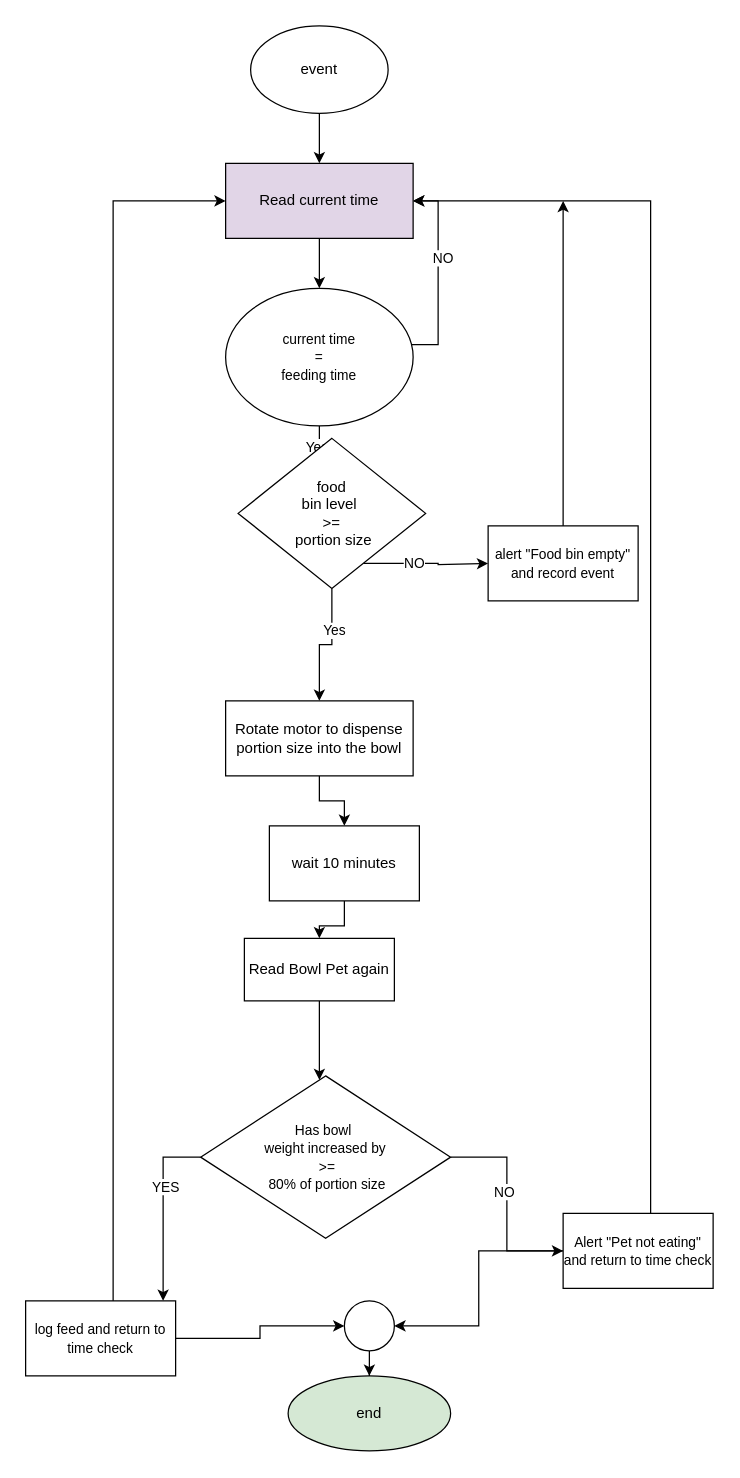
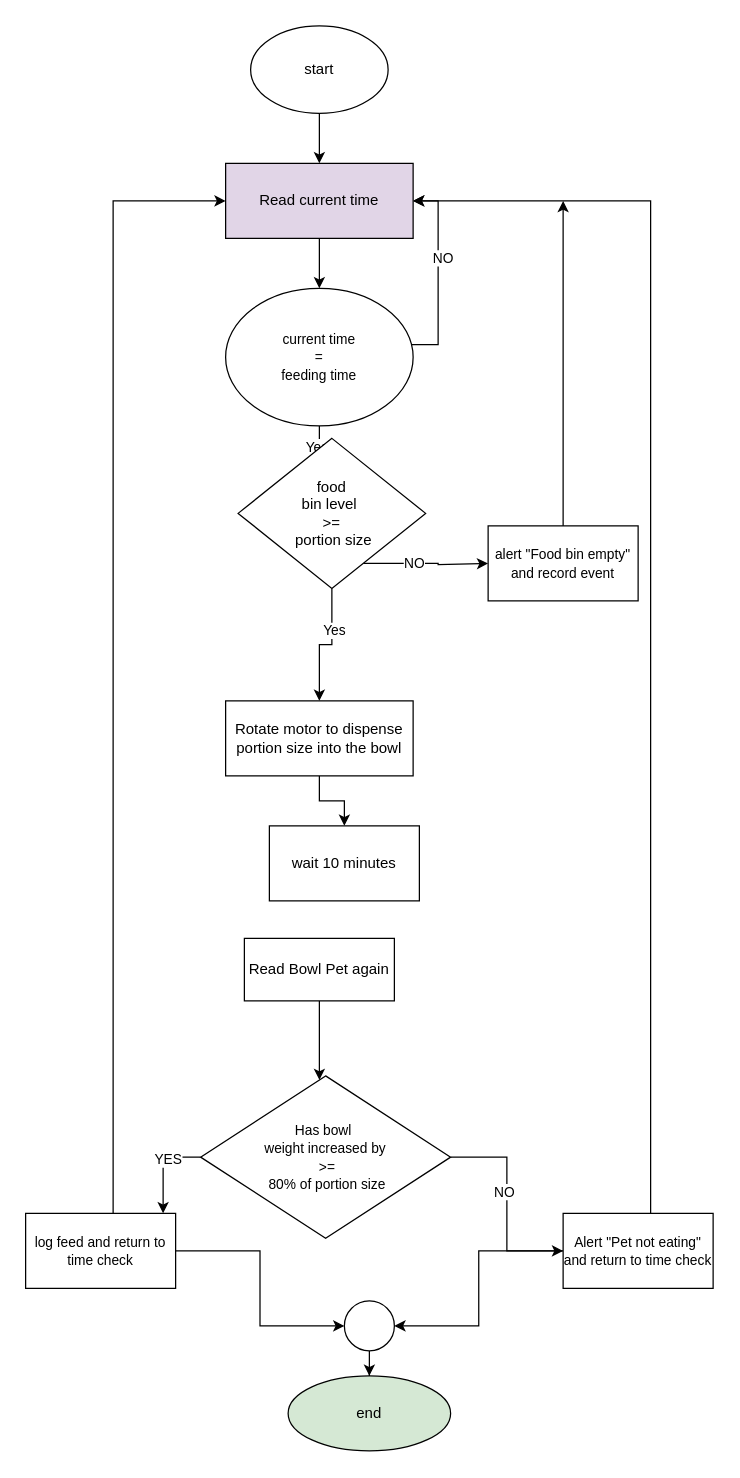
node "event": label "event" -> "start"
edge "wait 10 minutes" -> "Read Bowl Pet again": removed
node "log feed and return to time check": moved (101, 1338) -> (101, 1251)
